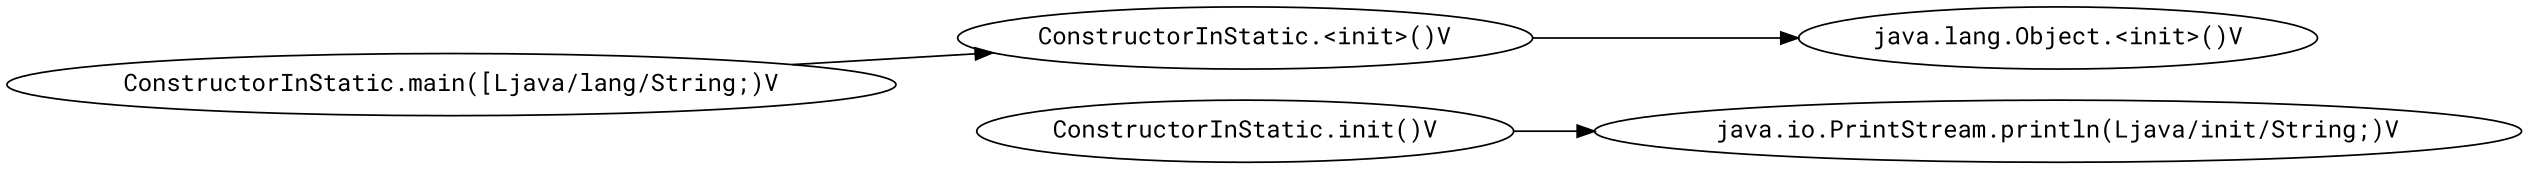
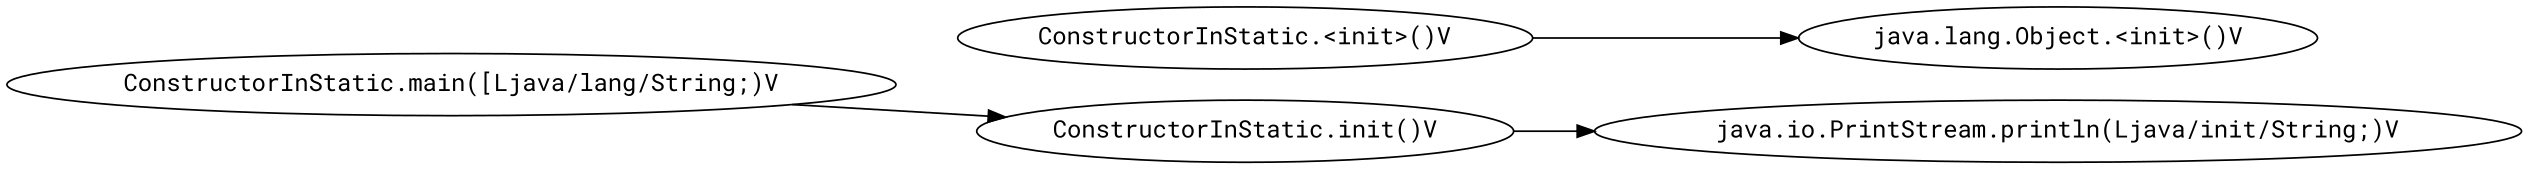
edge "ConstructorInStatic.main([Ljava/lang/String;)V" -> "ConstructorInStatic.<init>()V": now "ConstructorInStatic.main([Ljava/lang/String;)V" -> "ConstructorInStatic.init()V"
